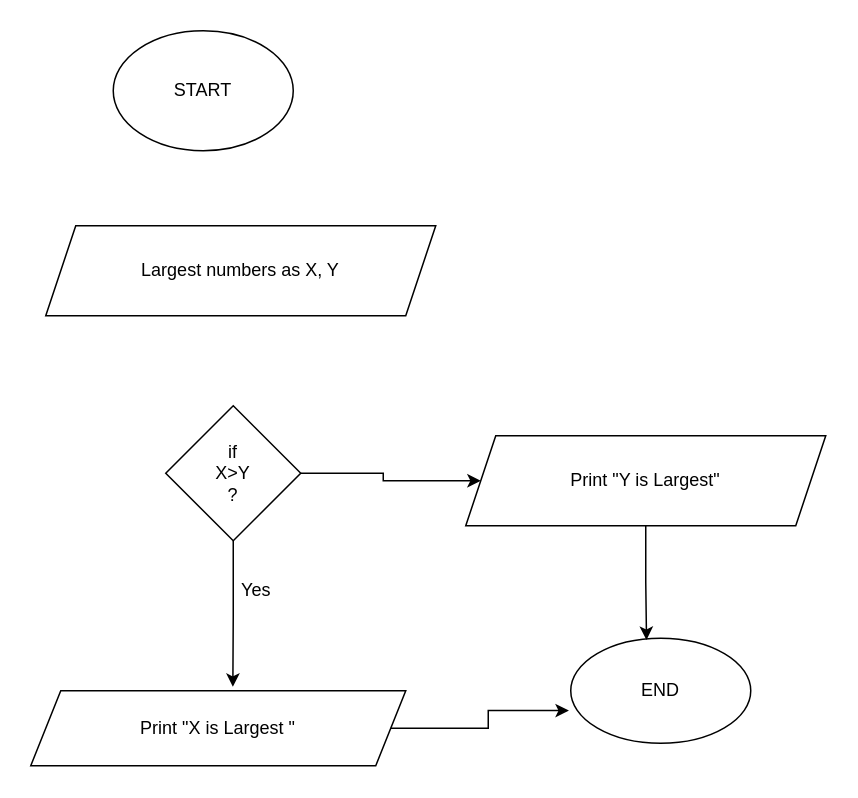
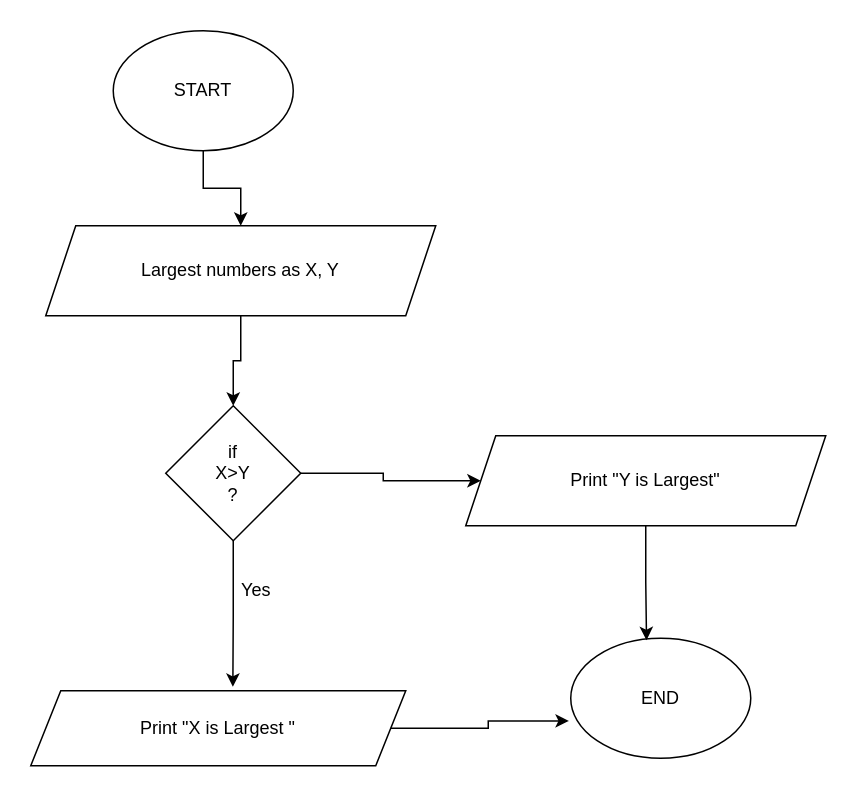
edge "START" -> "Largest numbers as X, Y": added
edge "Largest numbers as X, Y" -> "if X>Y ?": added
node "END": size 180x105 -> 180x120
